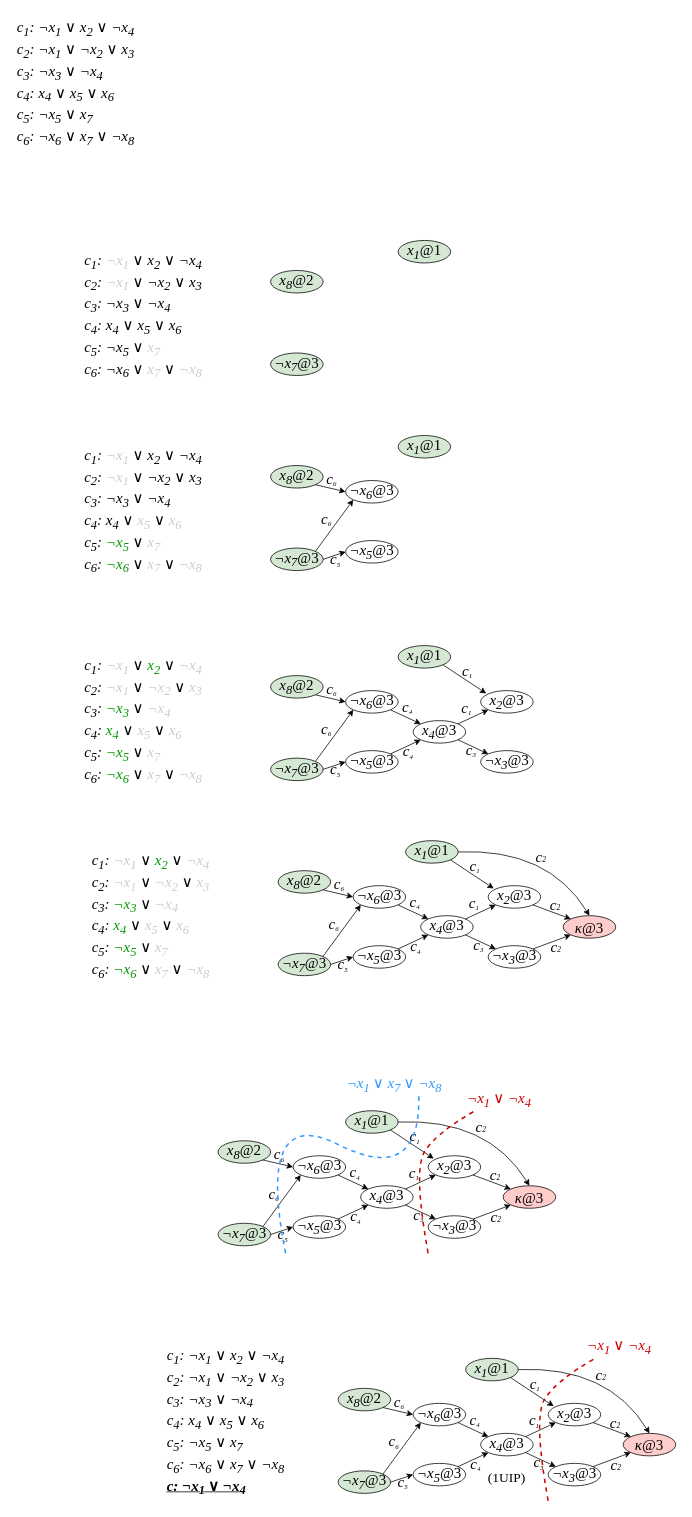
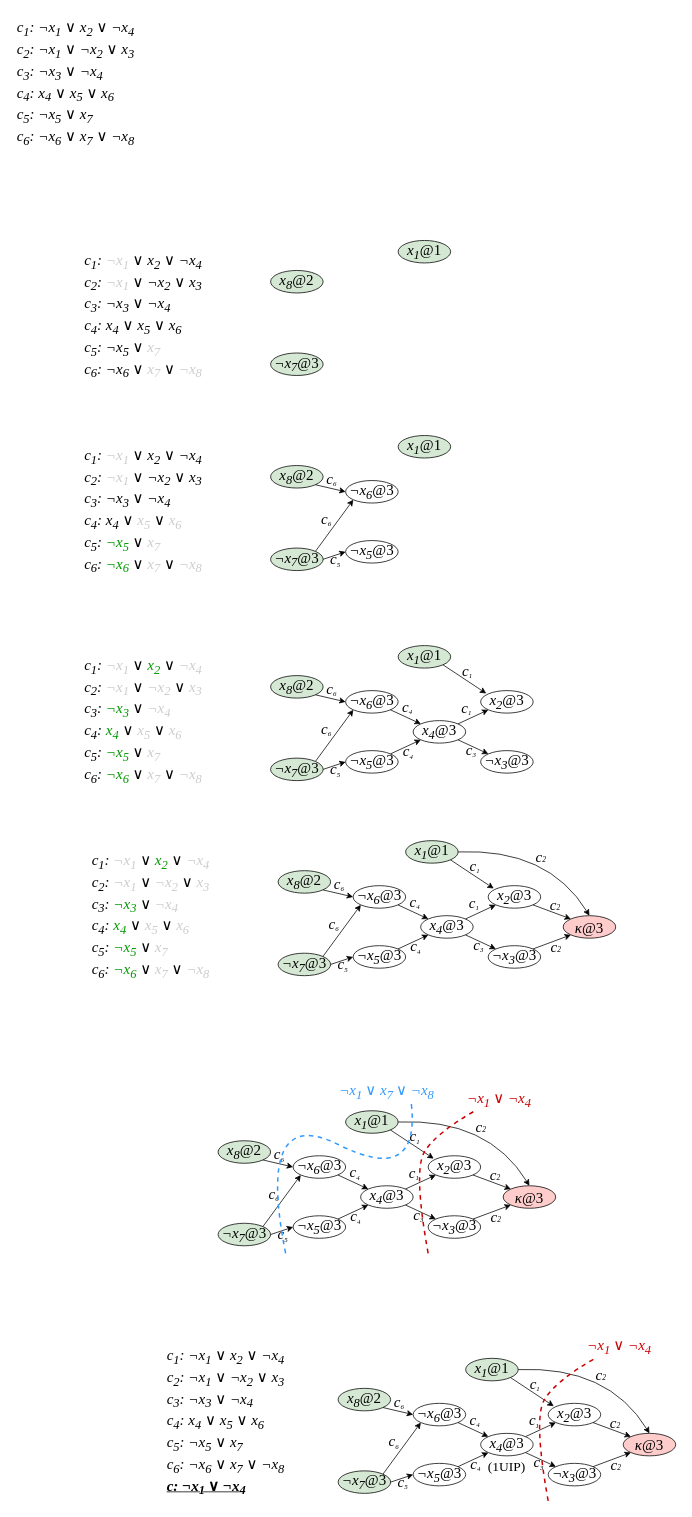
node "¬x1 ∨ x7 ∨ ¬x8": moved (394, 1084) -> (387, 1092)
node "(1UIP)": moved (507, 1478) -> (507, 1467)
